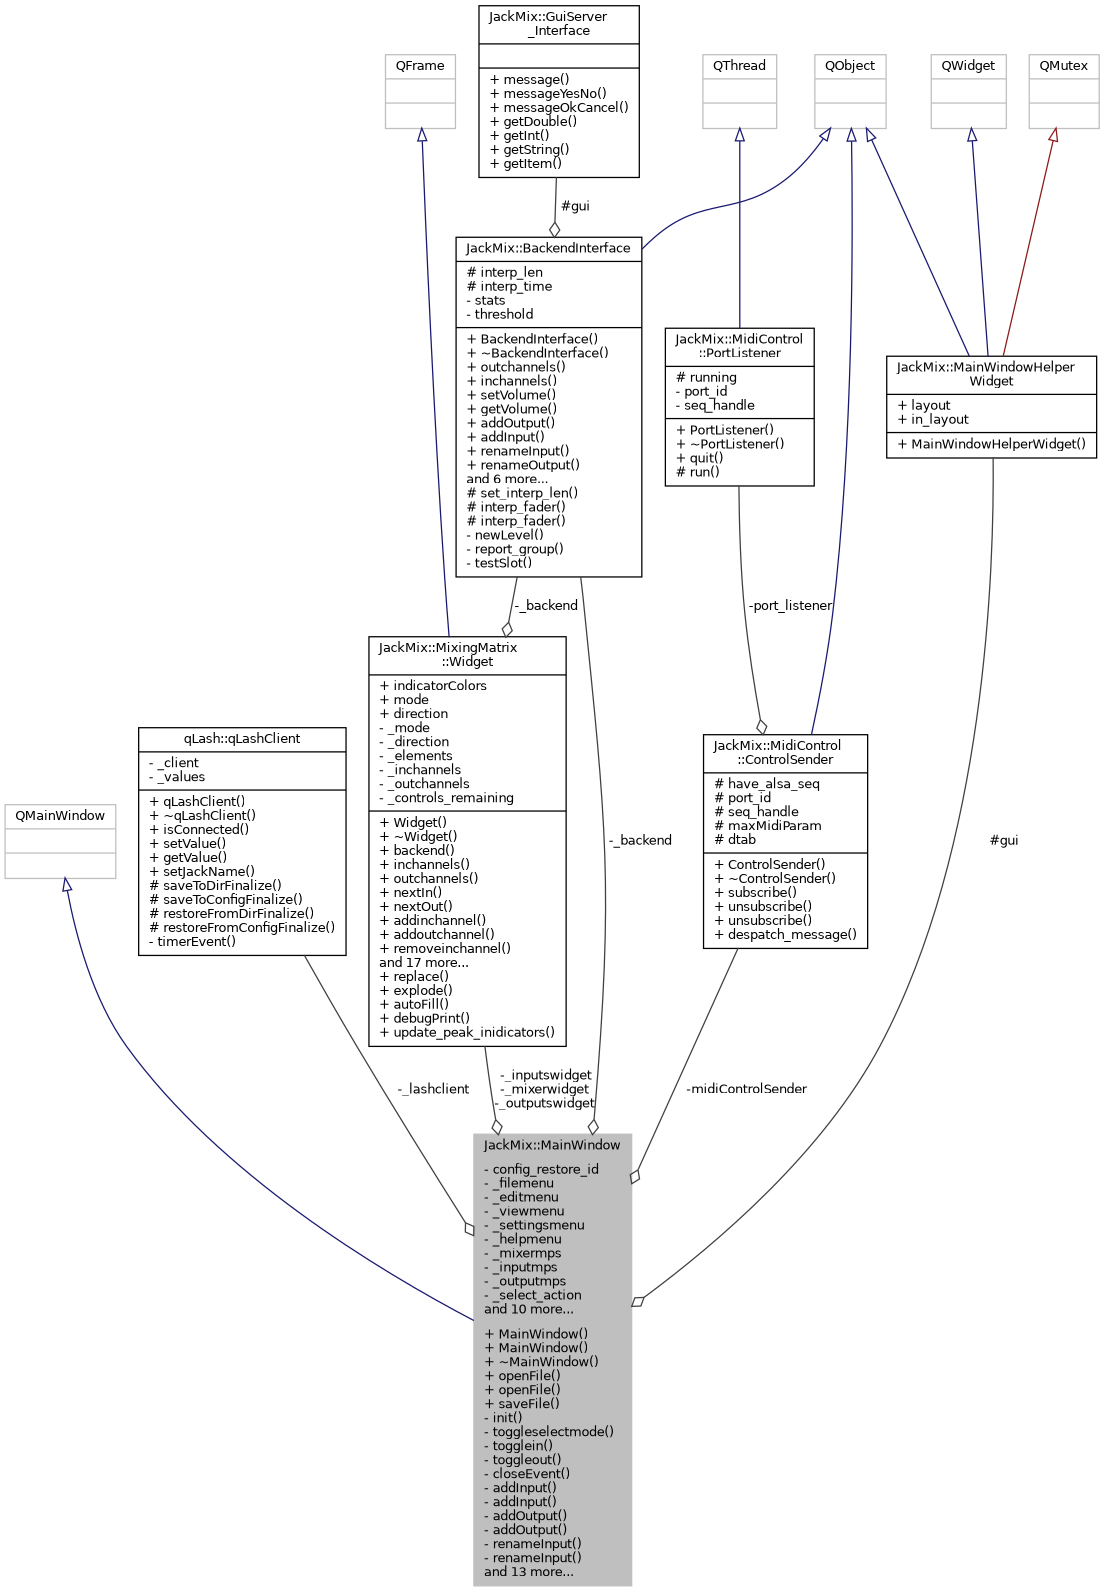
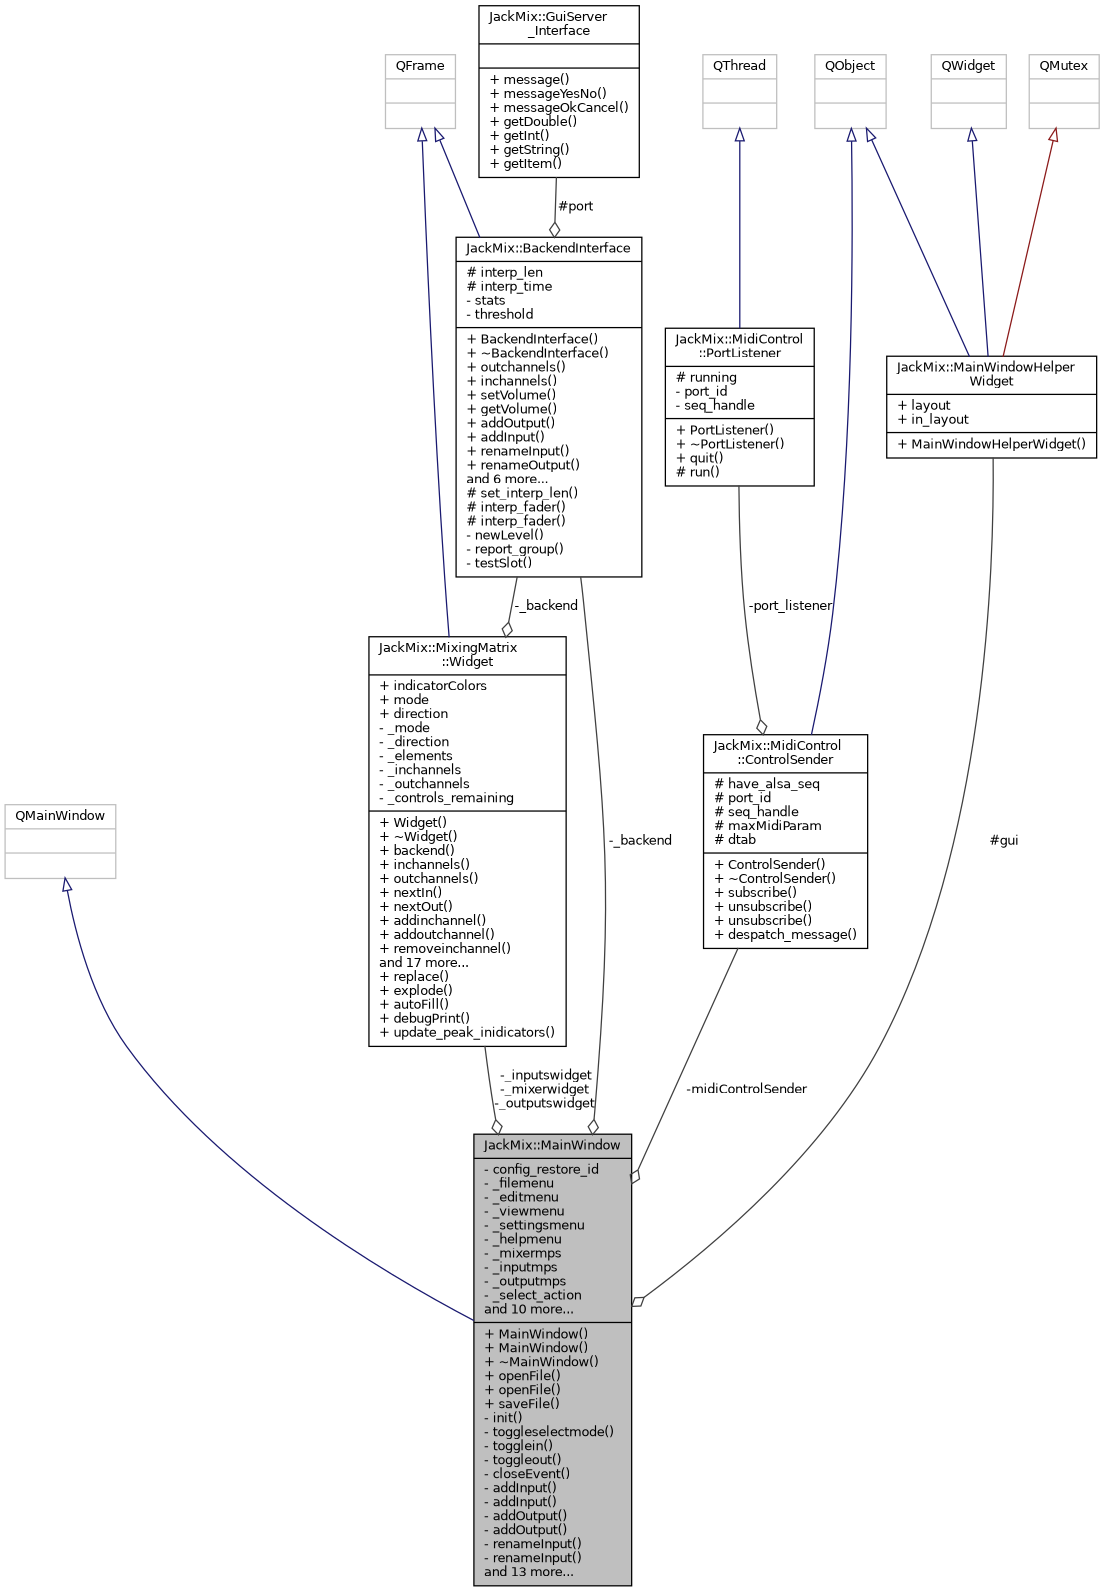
edge "JackMix::BackendInterface" -> "QObject": now "JackMix::BackendInterface" -> "QFrame"
edge "JackMix::GuiServer" -> "JackMix::BackendInterface": label " #gui" -> " #port"
node "qLash::qLashClient": removed
node "JackMix::MainWindow": color grey75 -> black
